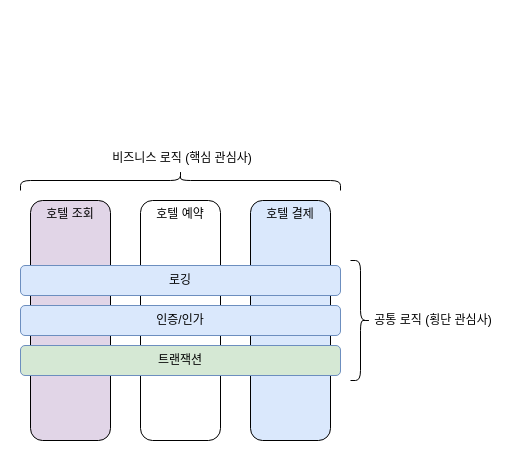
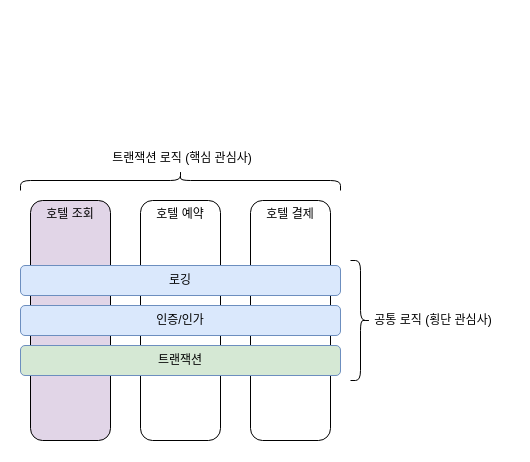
node "비즈니스 로직 (핵심 관심사)": label "비즈니스 로직 (핵심 관심사)" -> "트랜잭션 로직 (핵심 관심사)"
node "호텔 결제": fillcolor #dae8fc -> #ffffff
